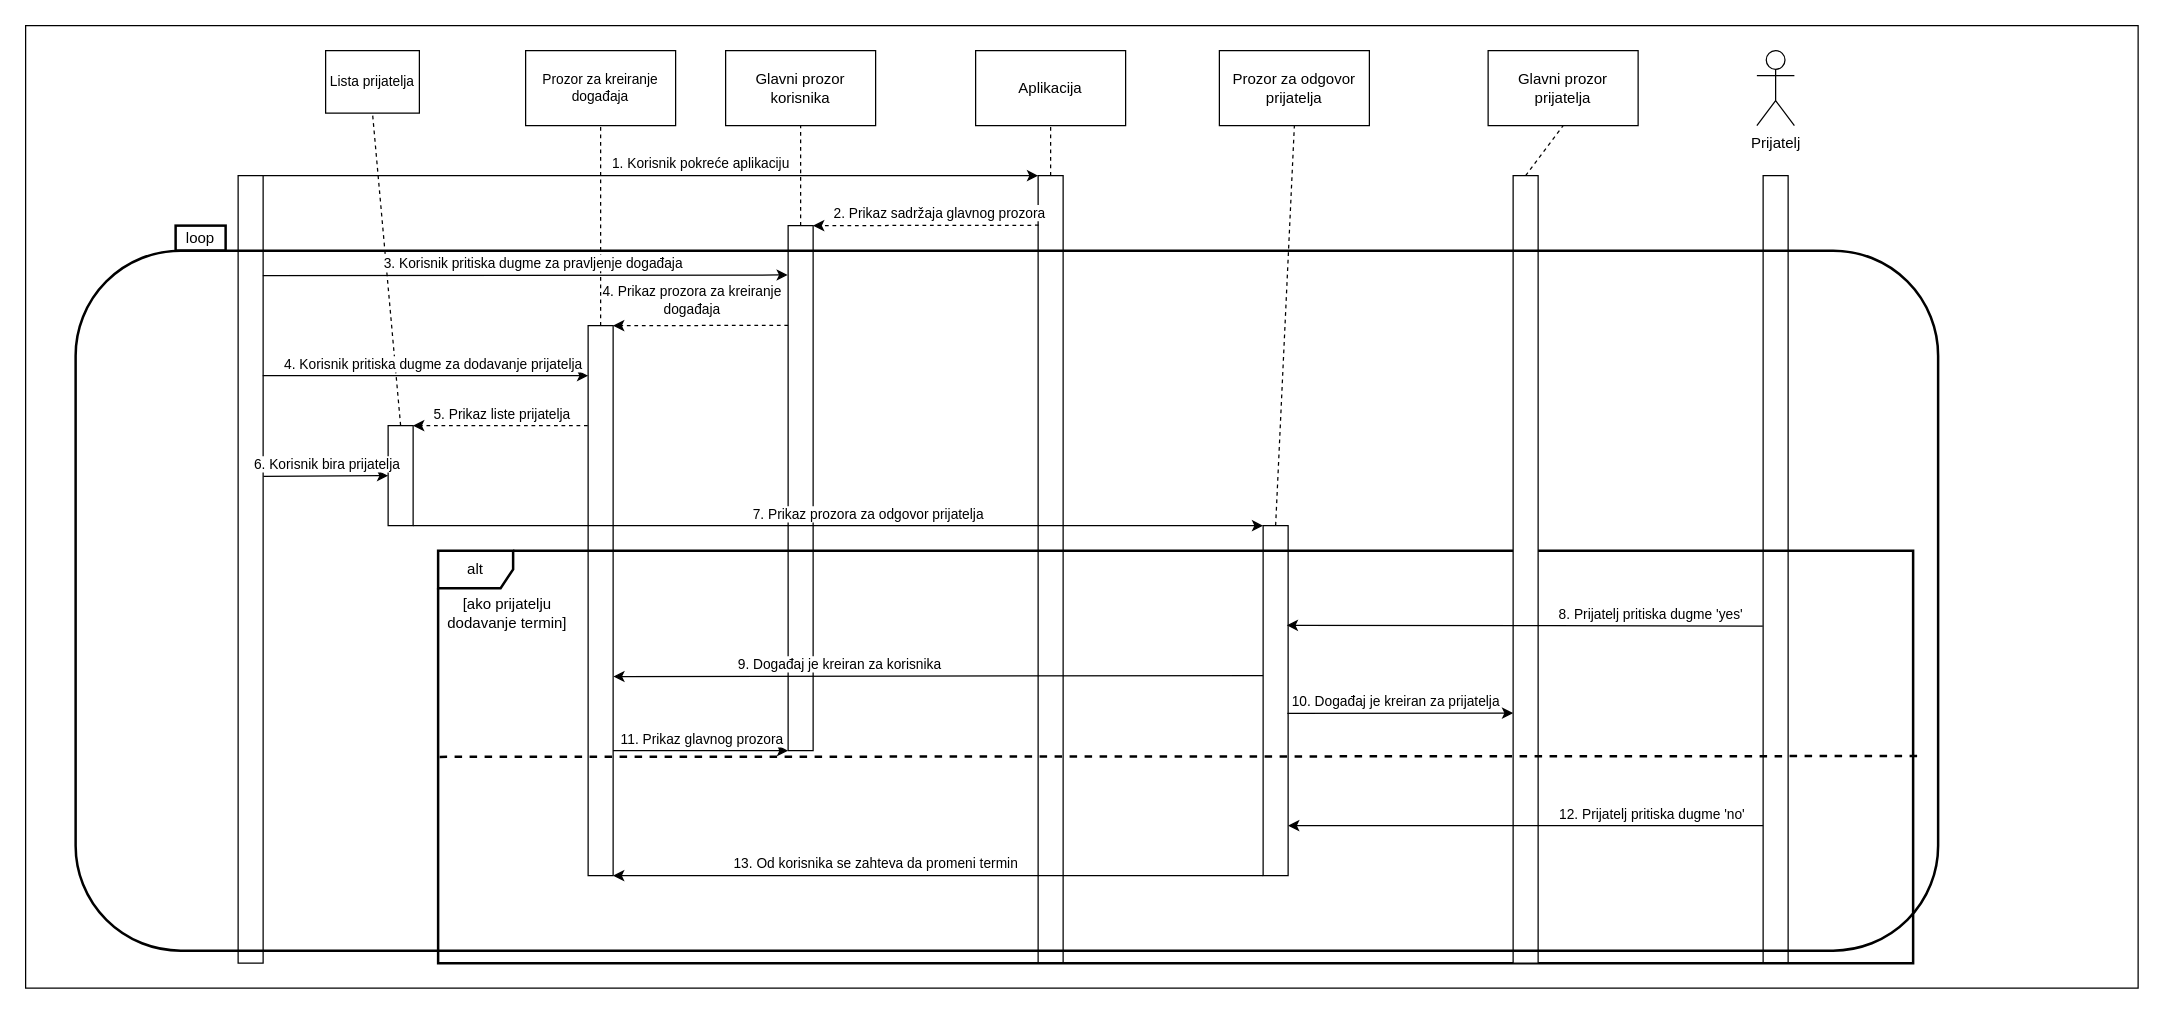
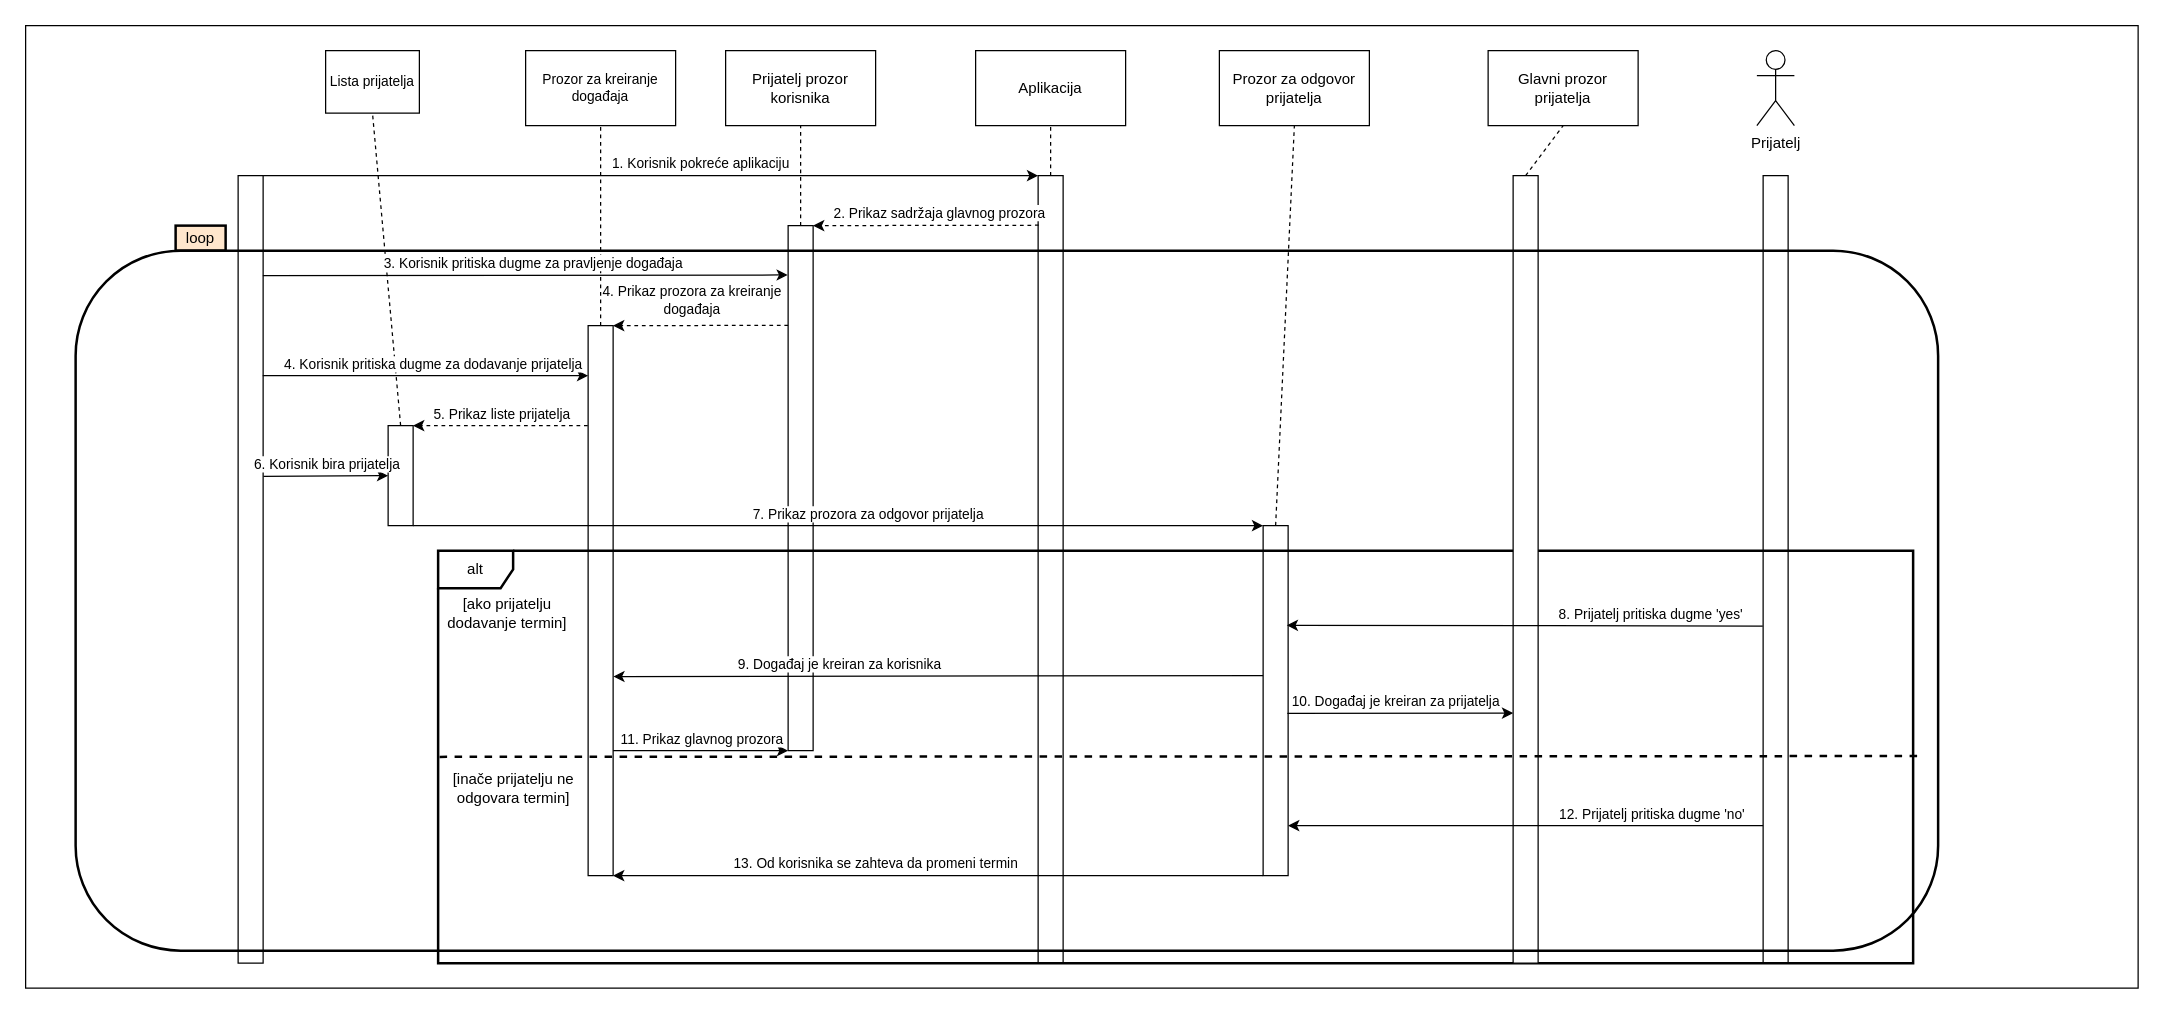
node "Glavni prozor korisnika": label "Glavni prozor korisnika" -> "Prijatelj prozor korisnika"
node "loop": fillcolor #ffffff -> #ffe6cc
node "[inače prijatelju ne odgovara termin]": added
